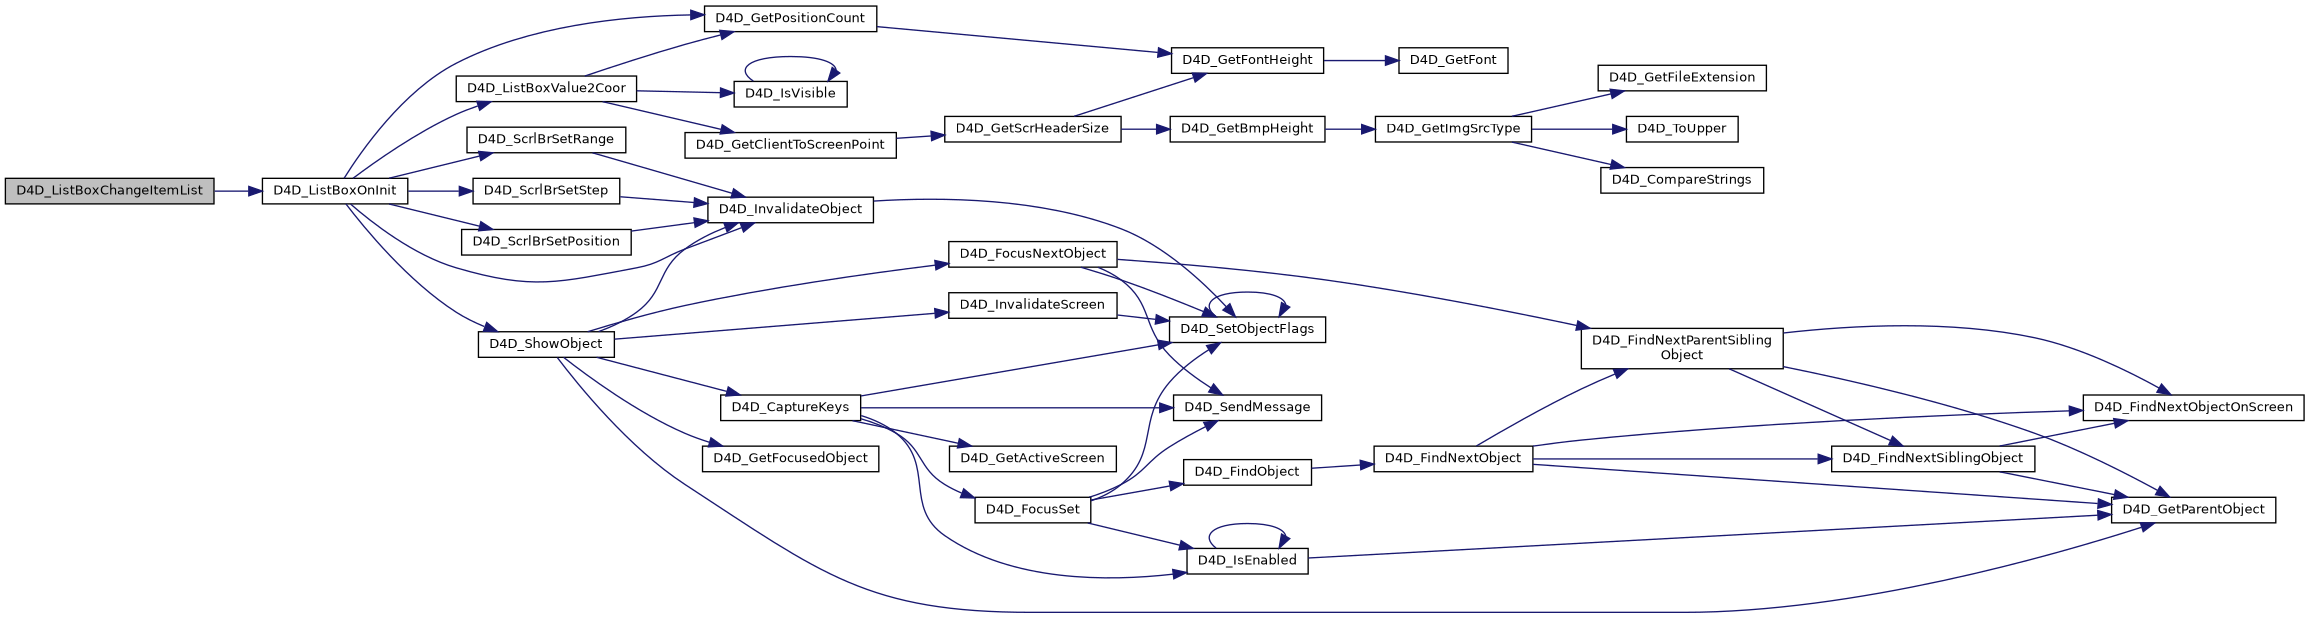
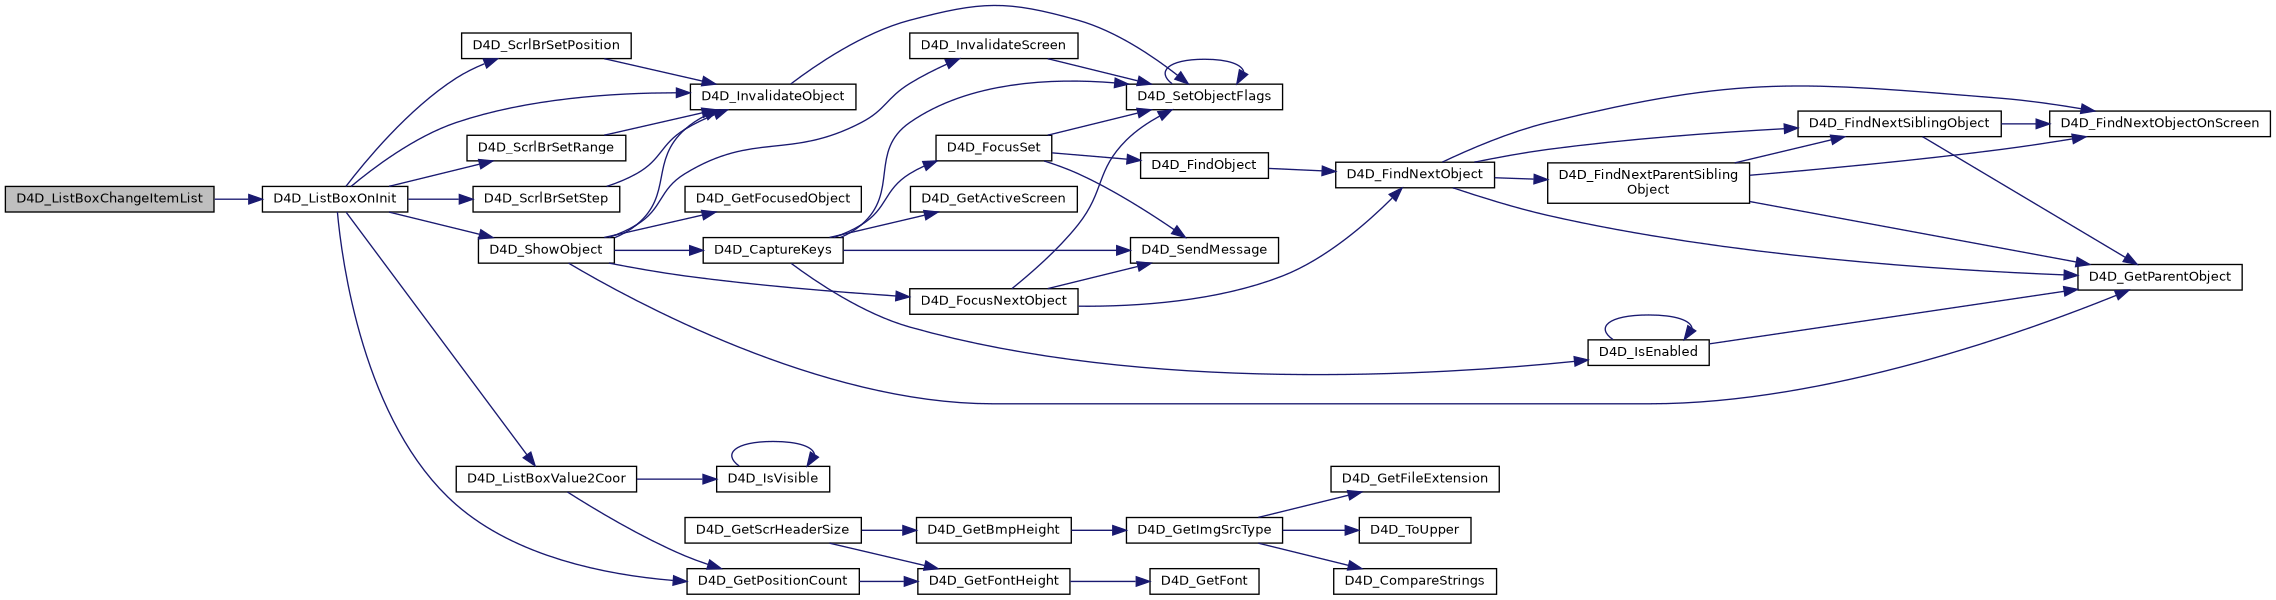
node "D4D_GetClientToScreenPoint": removed
edge "D4D_FocusNextObject" -> "D4D_FindNextParentSibling Object": now "D4D_FocusNextObject" -> "D4D_FindNextObject"
edge "D4D_FocusSet" -> "D4D_IsEnabled": removed
